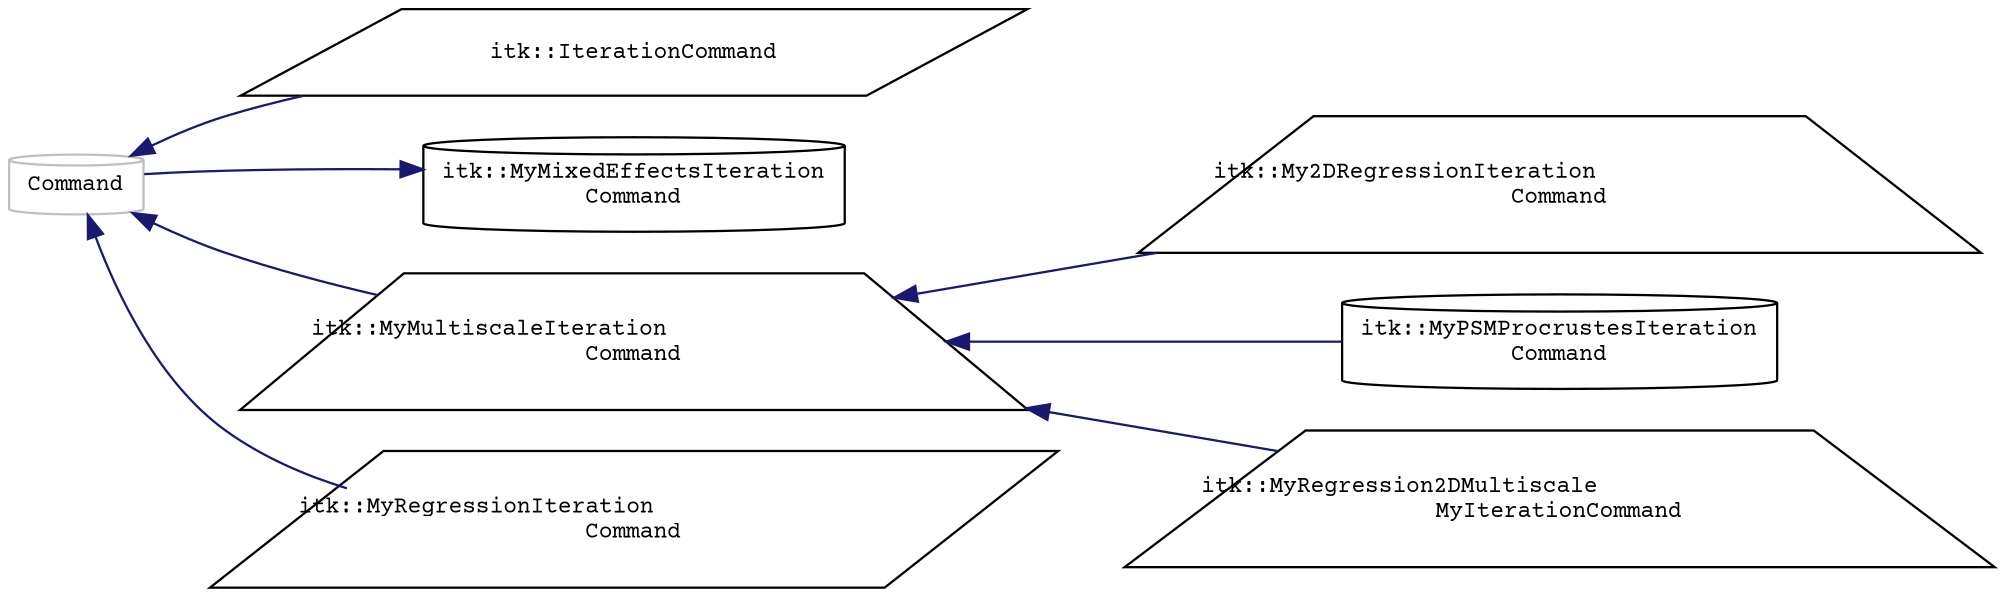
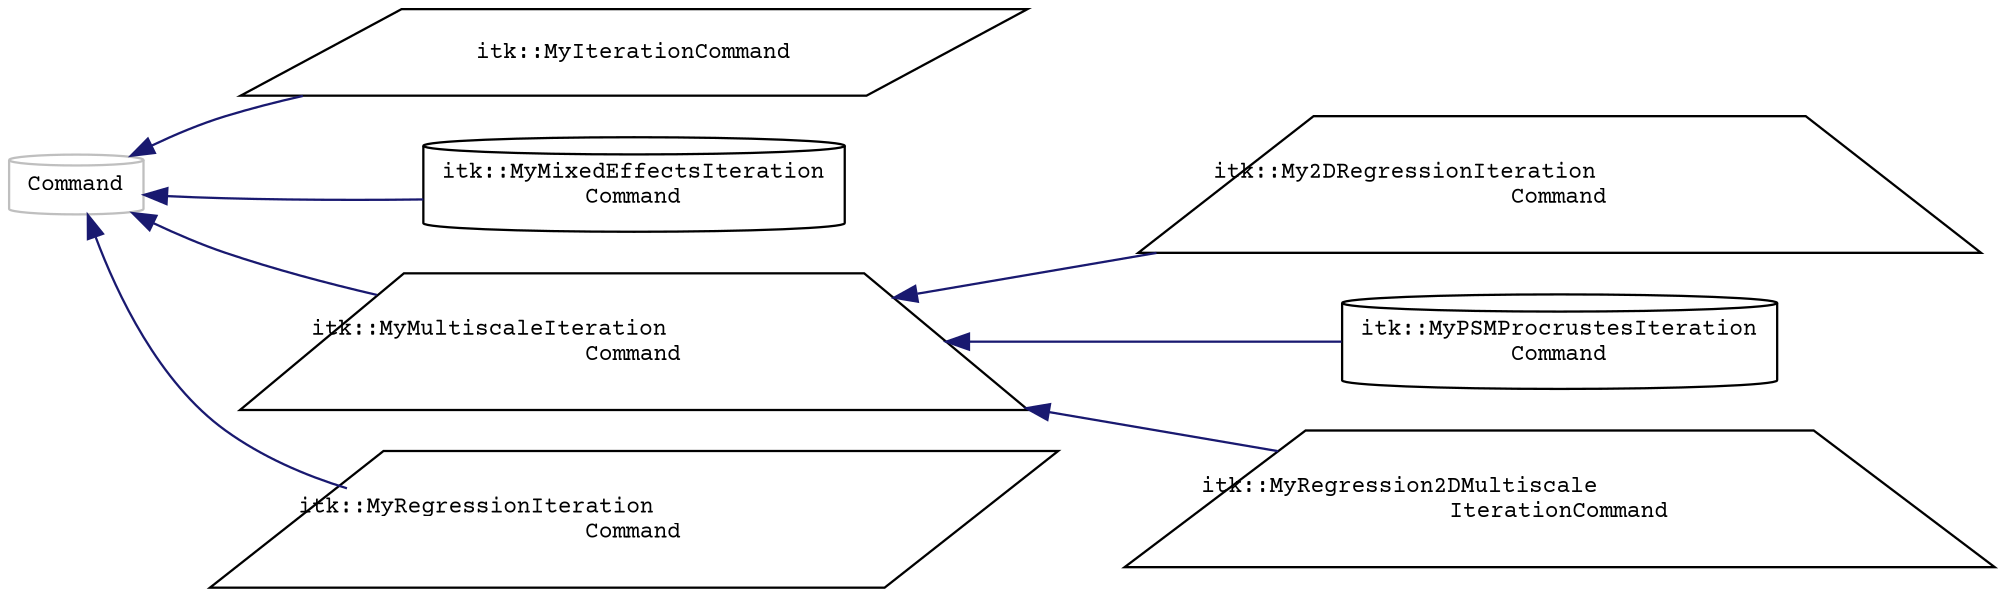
node "itk::IterationCommand": label "itk::IterationCommand" -> "itk::MyIterationCommand"
edge "Command" -> "itk::MyMixedEffectsIteration Command": reversed
node "itk::MyRegression2DMultiscale MyIterationCommand": label "itk::MyRegression2DMultiscale MyIterationCommand" -> "itk::MyRegression2DMultiscale IterationCommand"
